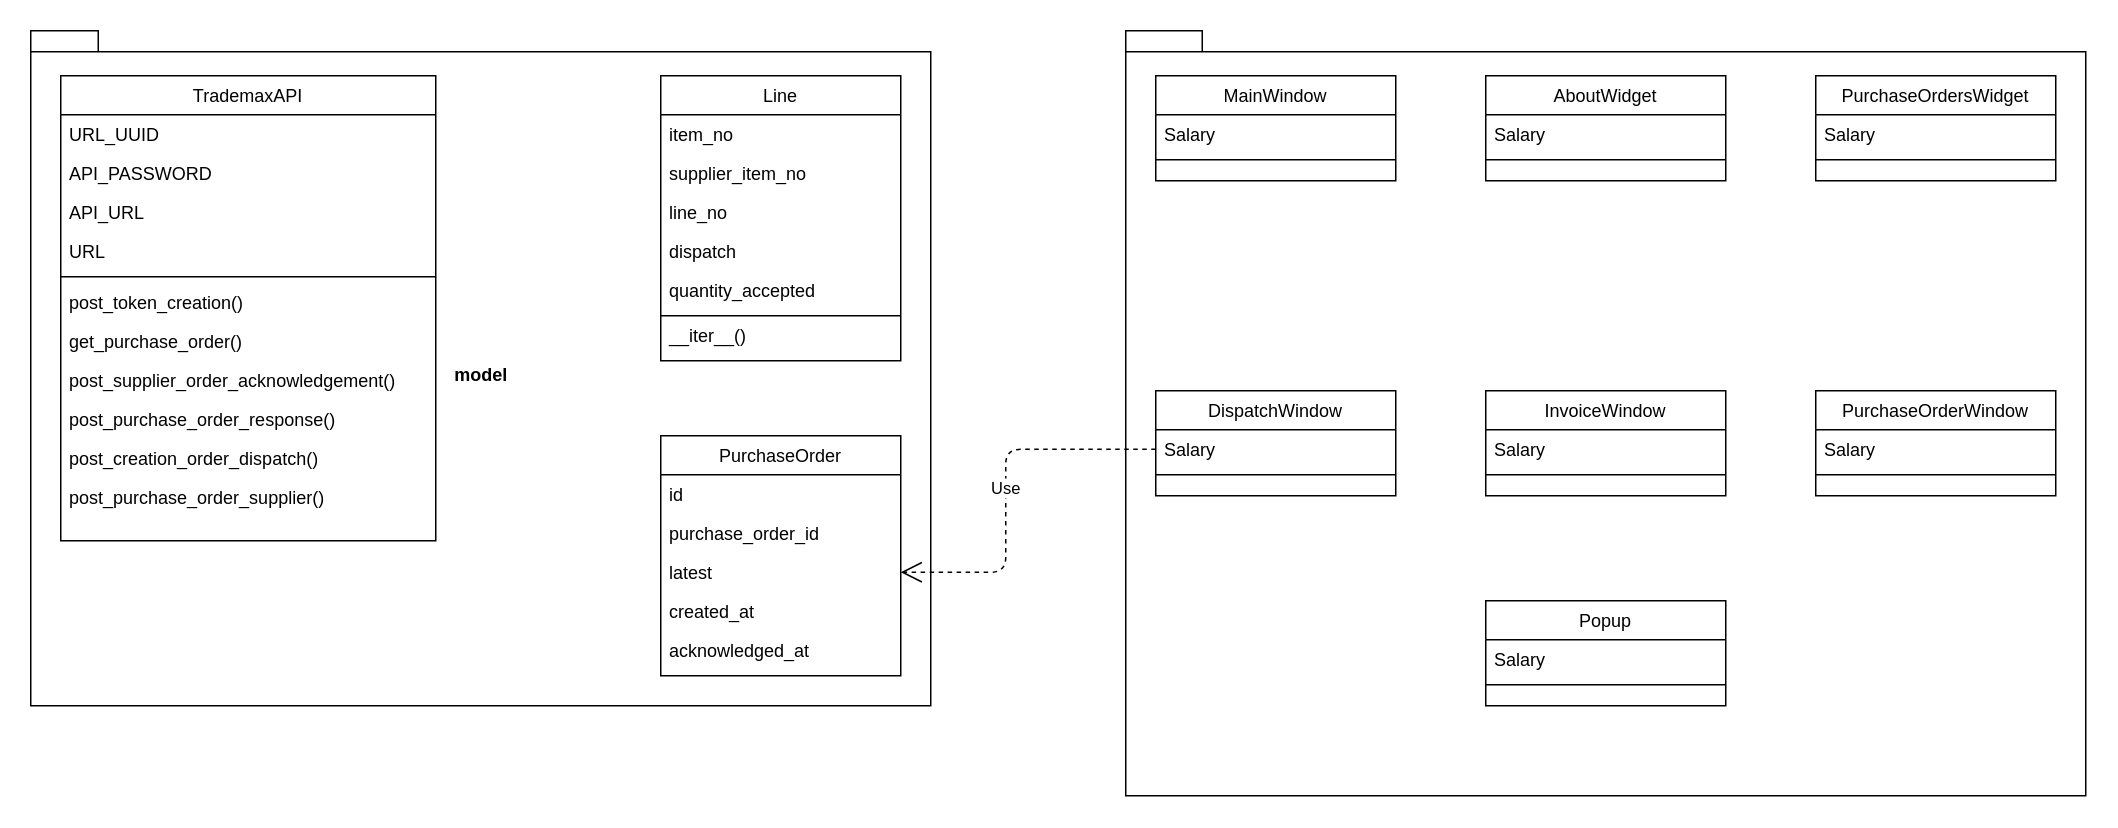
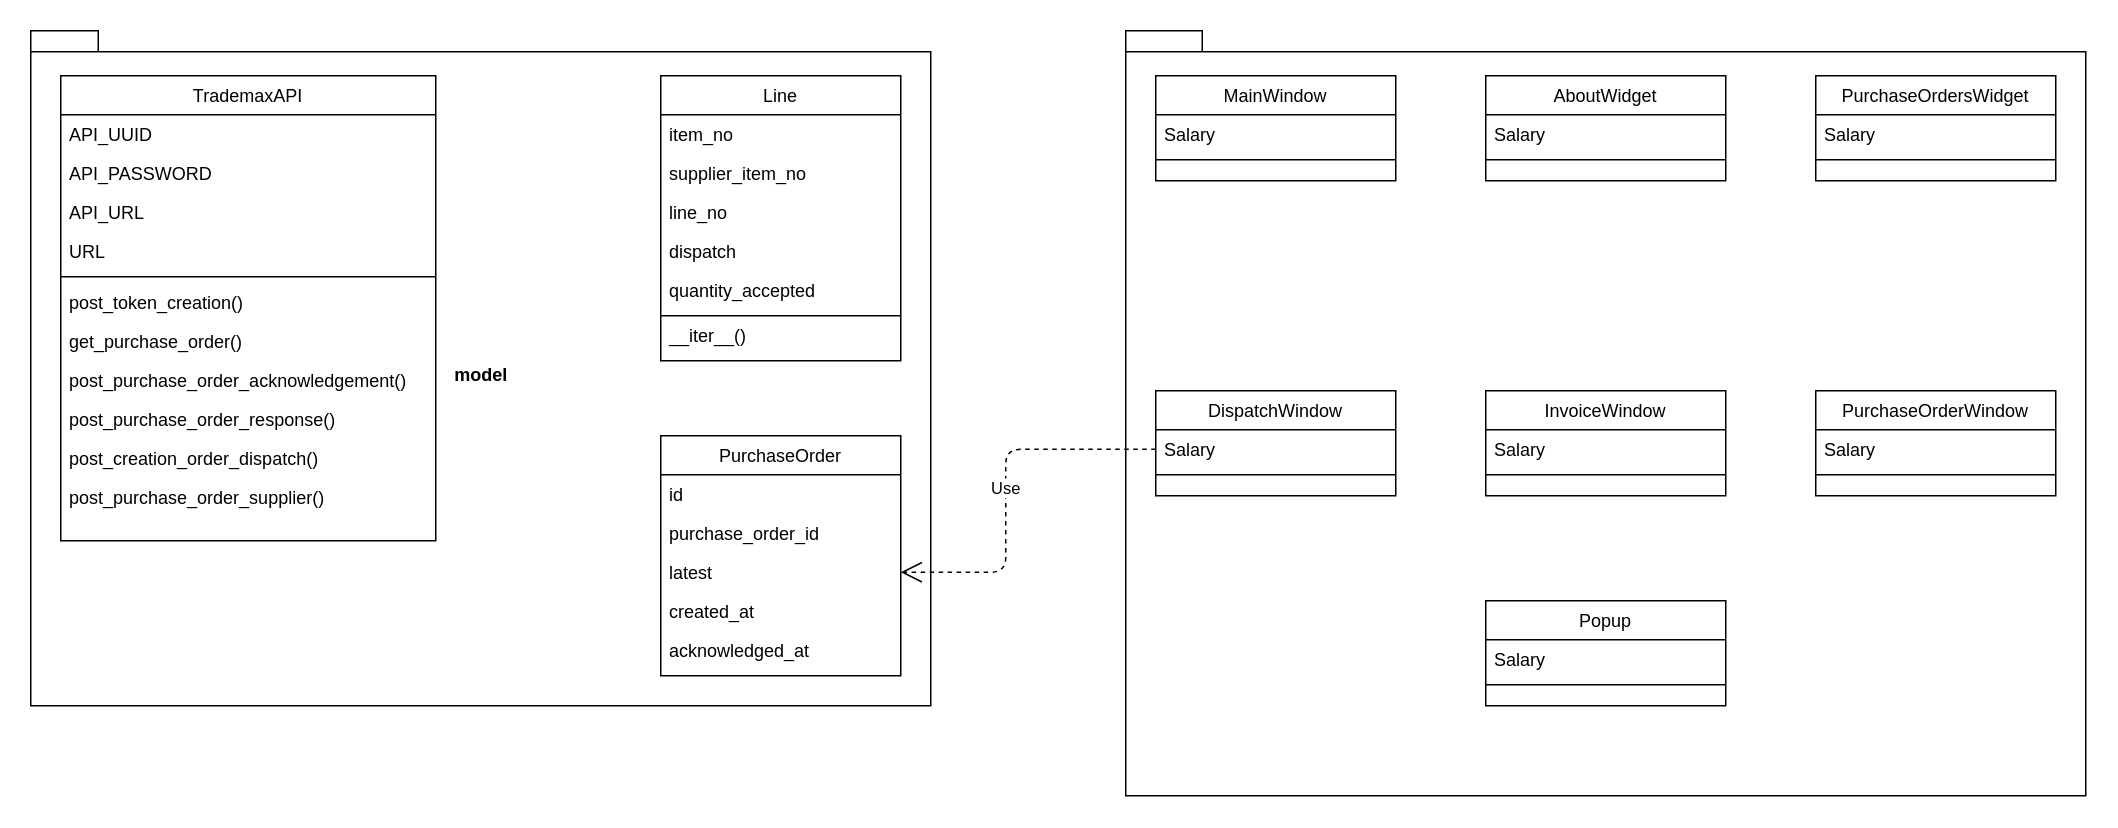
node "URL_UUID": label "URL_UUID" -> "API_UUID"
node "post_supplier_order_acknowledgement()": label "post_supplier_order_acknowledgement()" -> "post_purchase_order_acknowledgement()"
